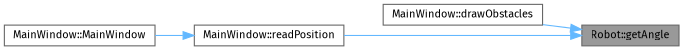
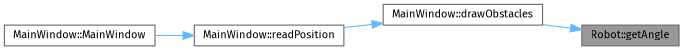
edge "MainWindow::readPosition" -> "Robot::getAngle": now "MainWindow::readPosition" -> "MainWindow::drawObstacles"
